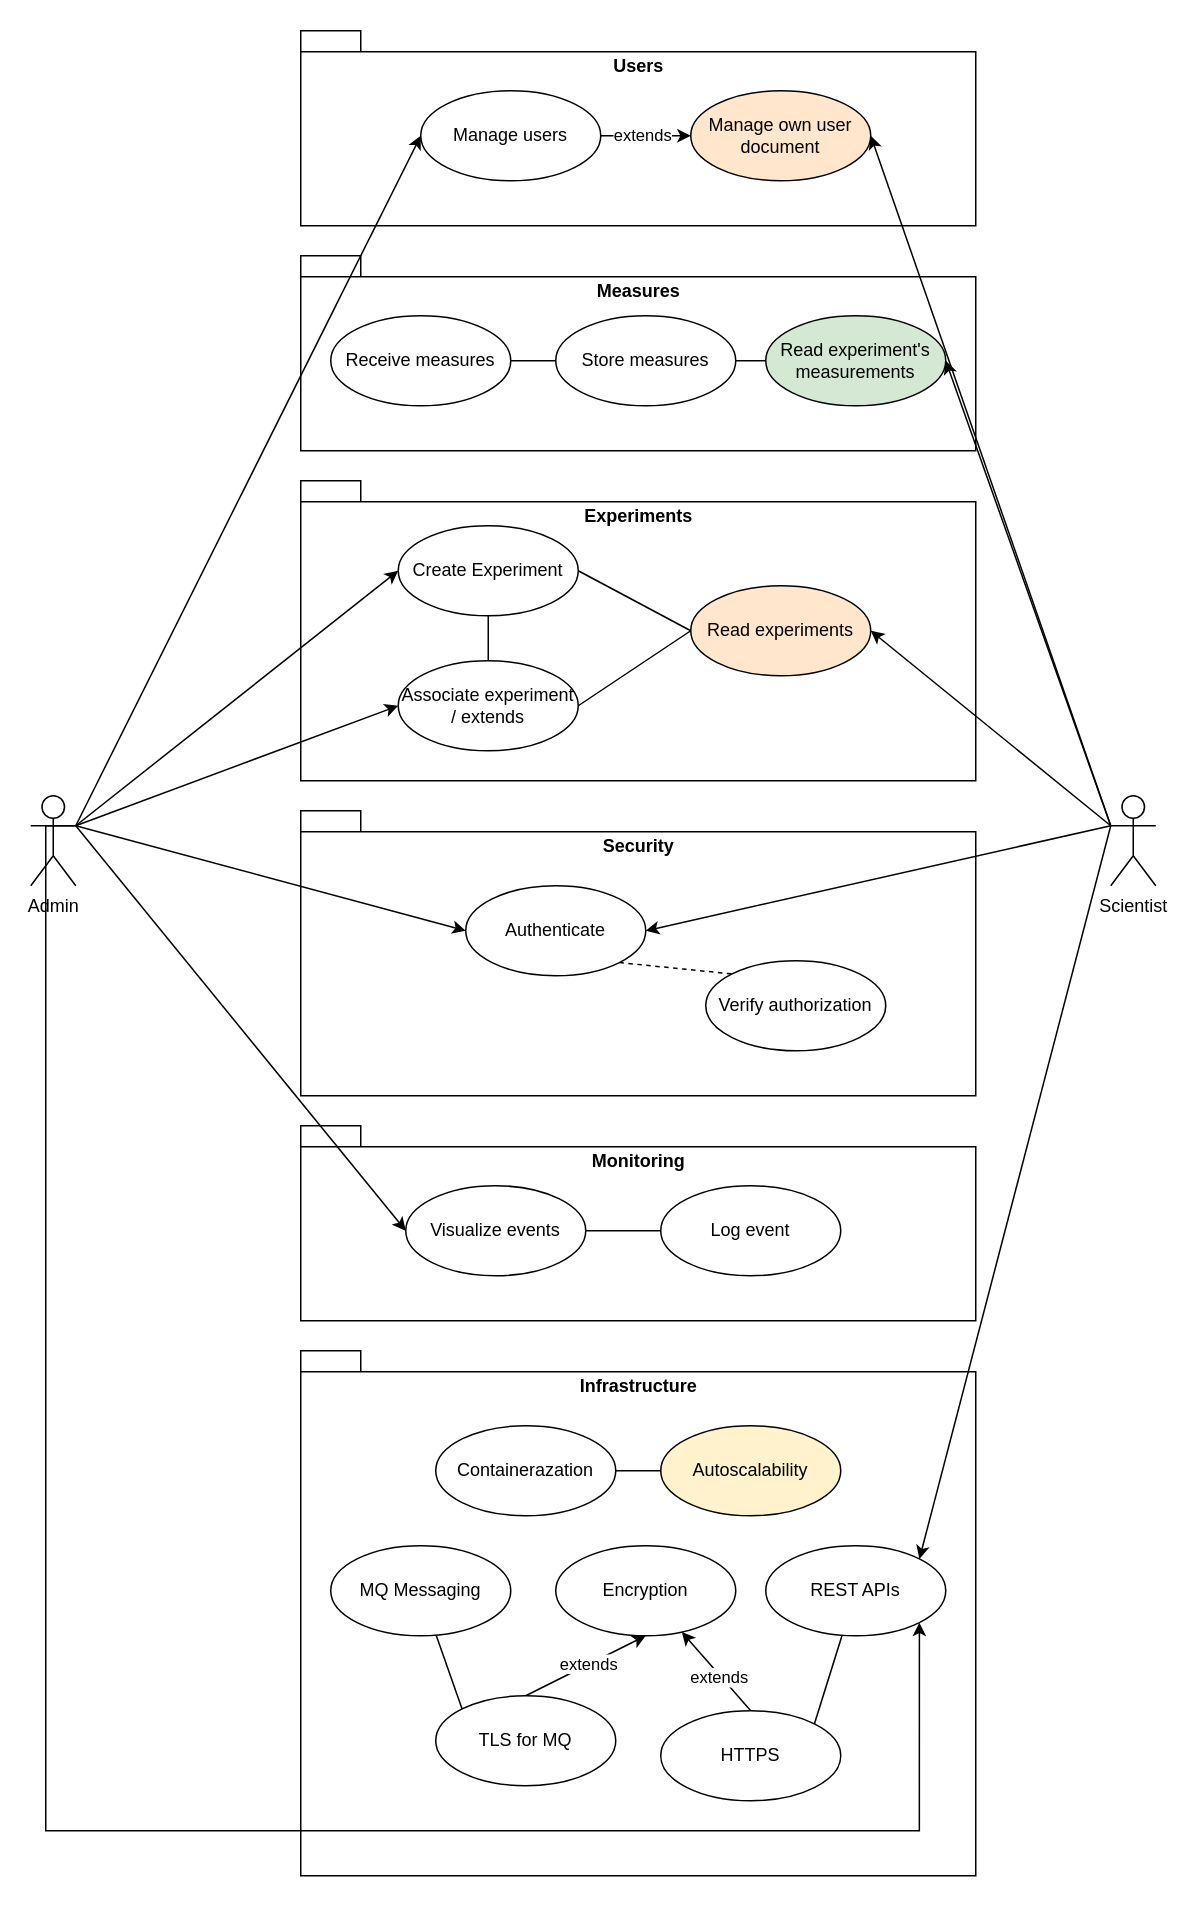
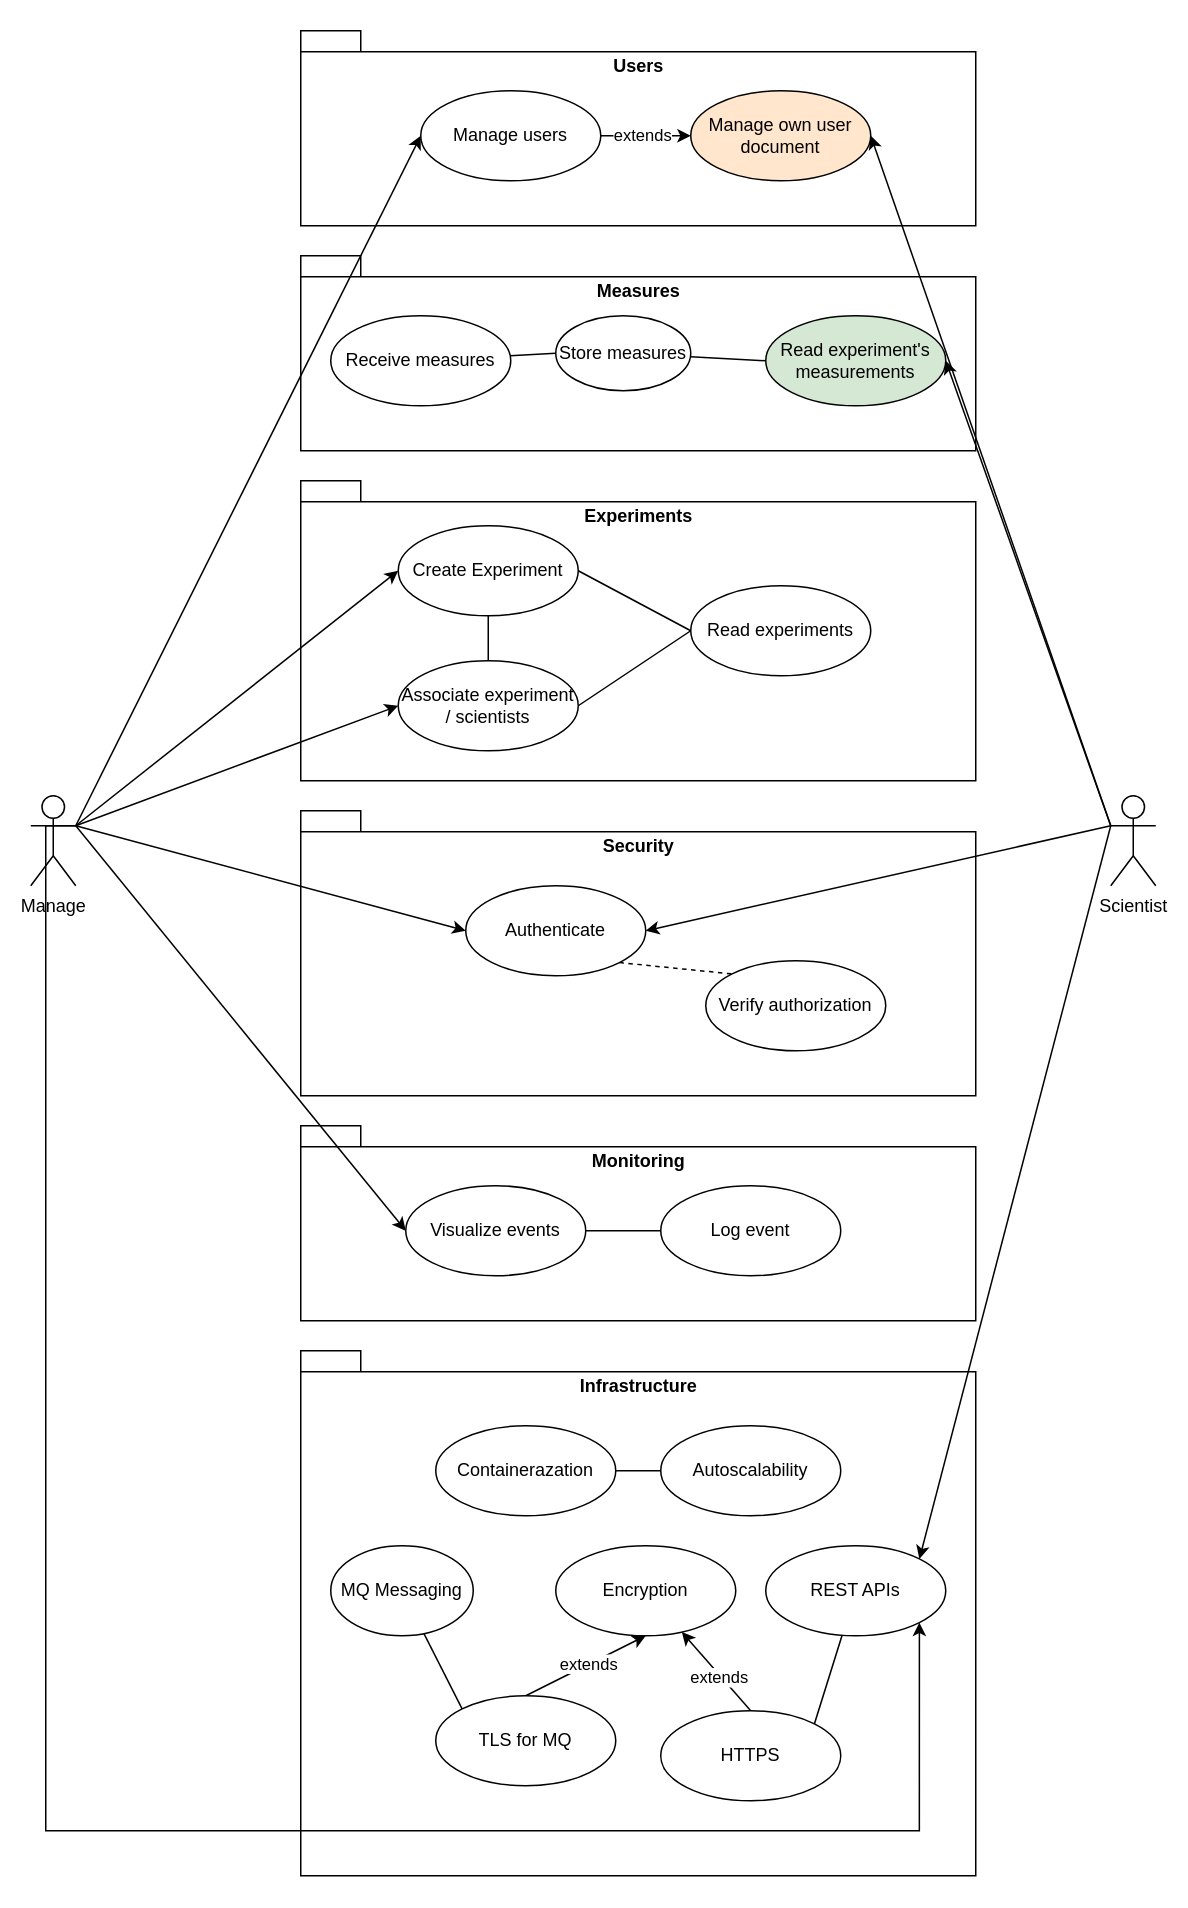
node "Store measures": size 180x90 -> 135x75
node "Read experiments": fillcolor #ffe6cc -> #ffffff
node "Associate experiment / extends": label "Associate experiment / extends" -> "Associate experiment / scientists"
edge "Scientist" -> "Read experiments": removed
node "Admin": label "Admin" -> "Manage"
node "Autoscalability": fillcolor #fff2cc -> #ffffff
node "MQ Messaging": size 180x90 -> 143x90
